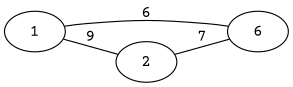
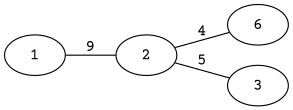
edge "1" -- "6": removed, label "6"
edge "6" -- "2": label "7" -> "4"
node "3": added
